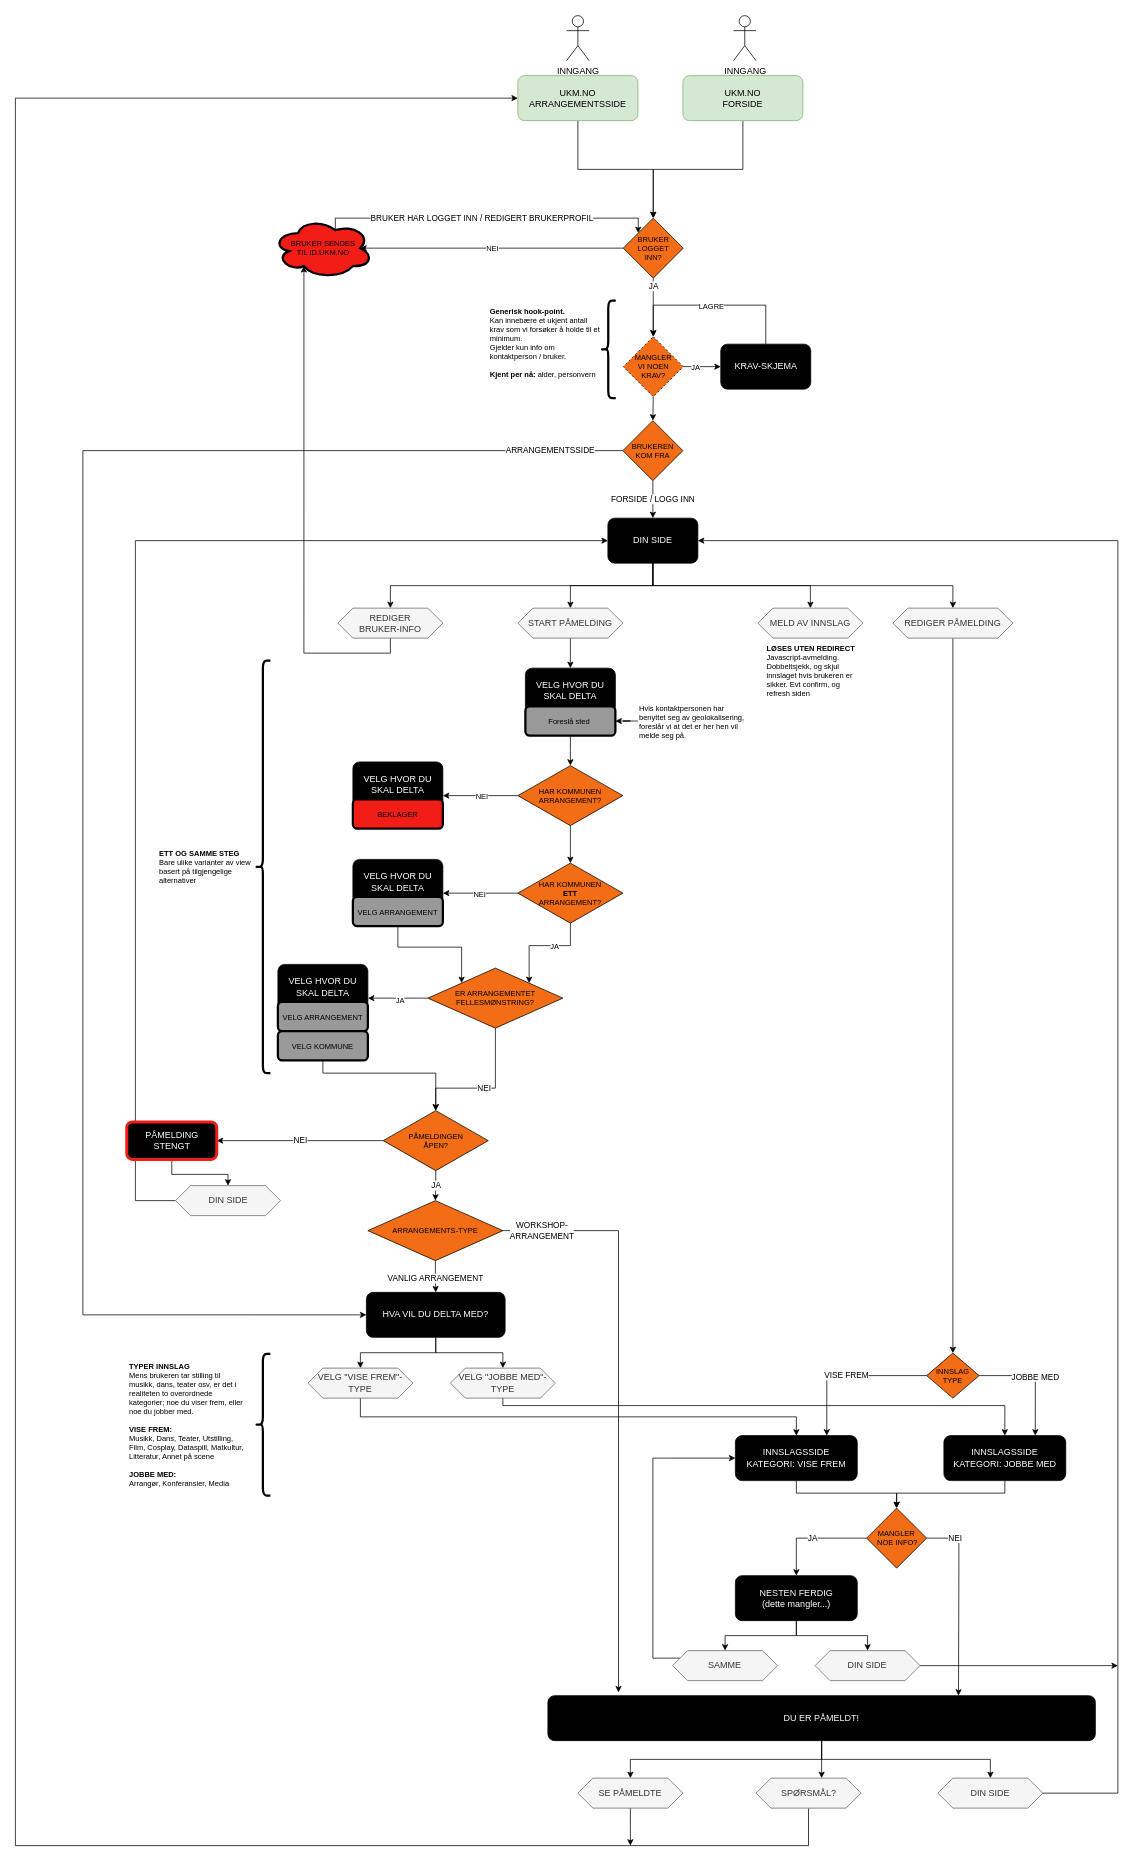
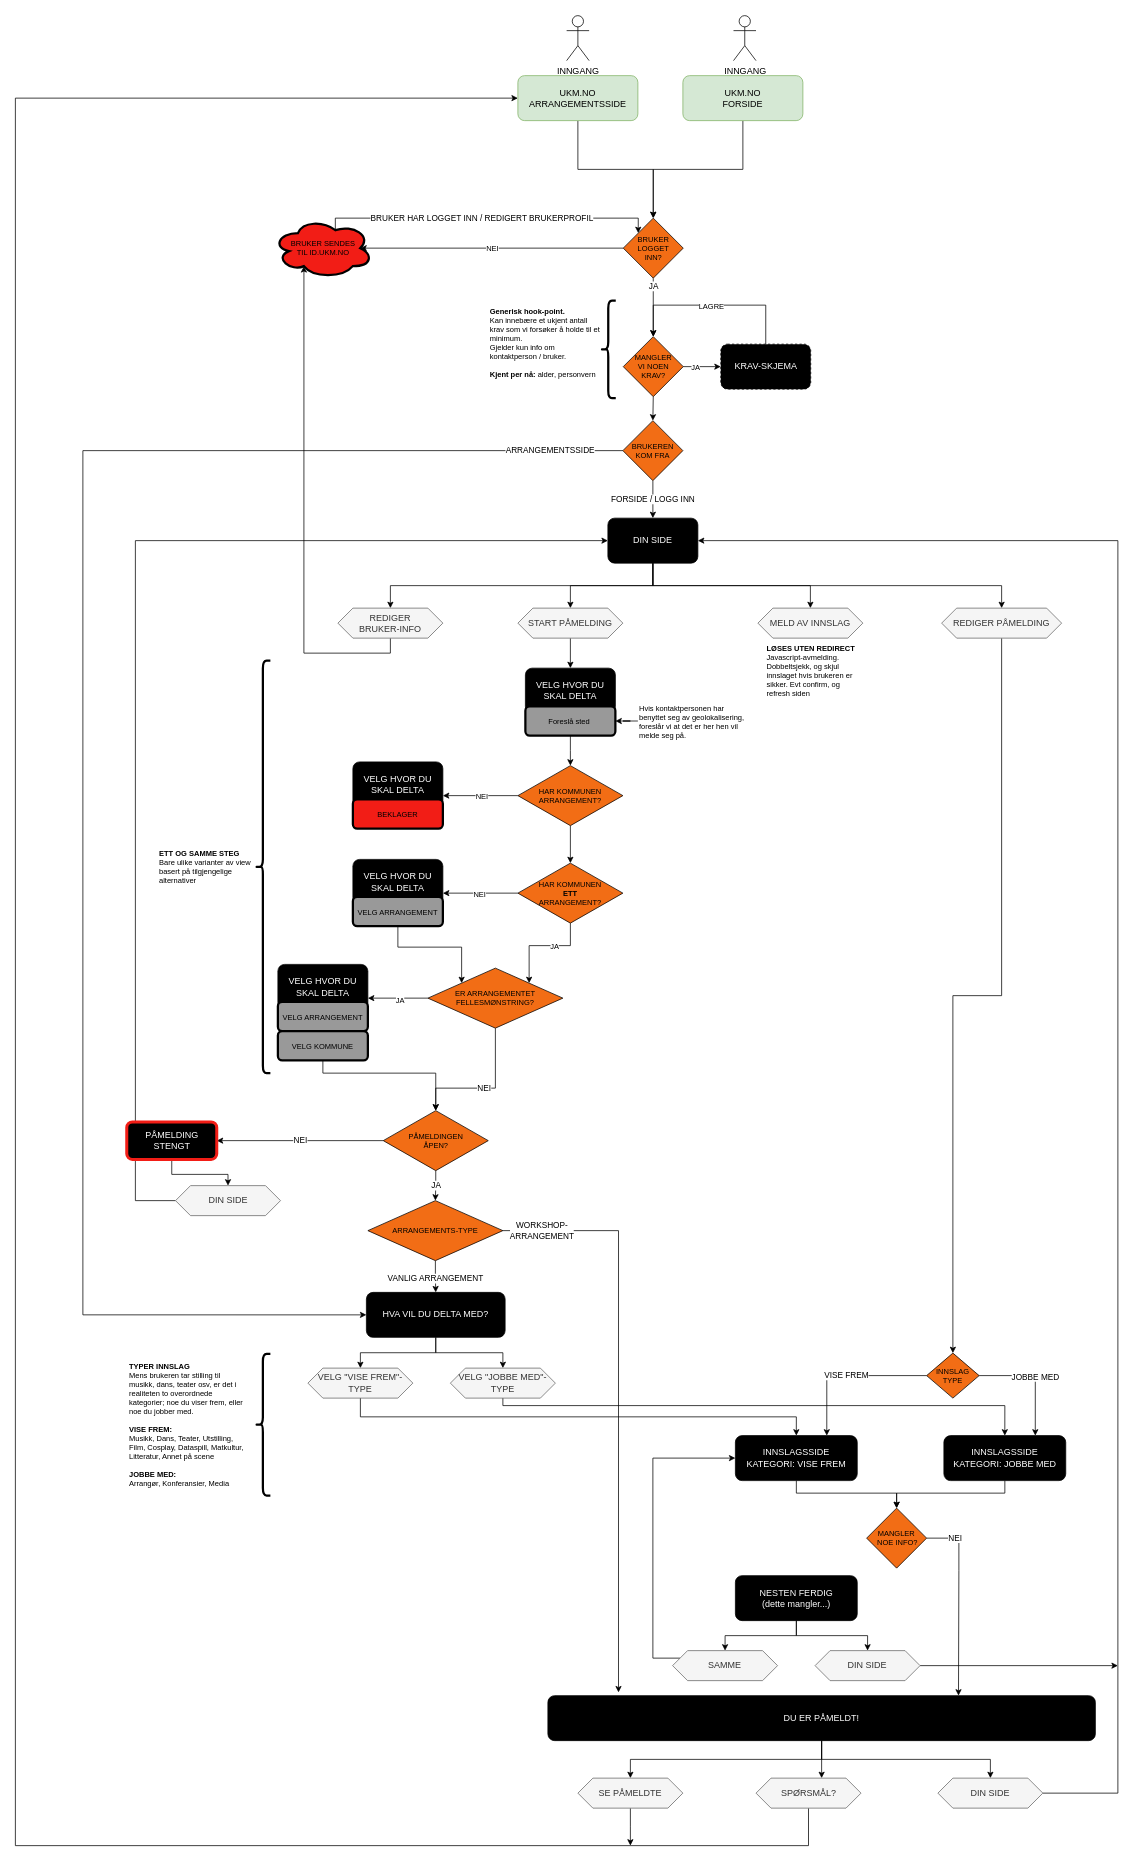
node "MANGLER VI NOEN KRAV?": style dashed -> solid
node "KRAV-SKJEMA": style solid -> dashed
node "REDIGER PÅMELDING": moved (953, 623) -> (1002, 623)
edge "MANGLER NOE INFO?" -> "NESTEN FERDIG (dette mangler...)": removed, label "JA"
